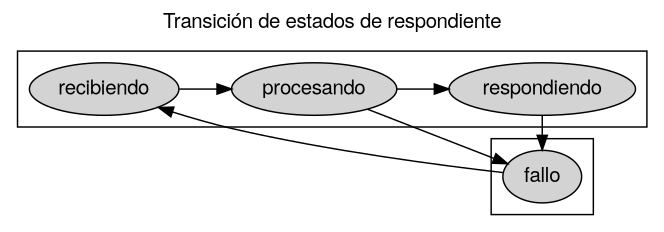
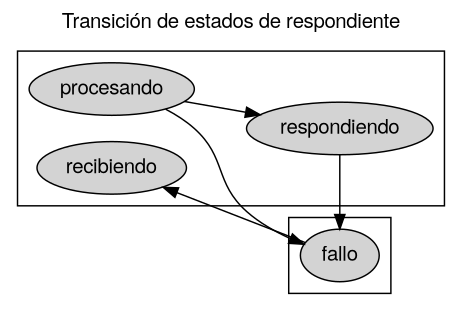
edge "recibiendo" -> "procesando": removed
